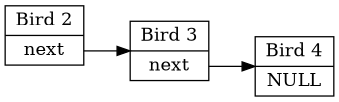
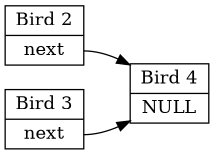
edge "Bird 2" -> "Bird 3": now "Bird 2" -> "Bird 4"
